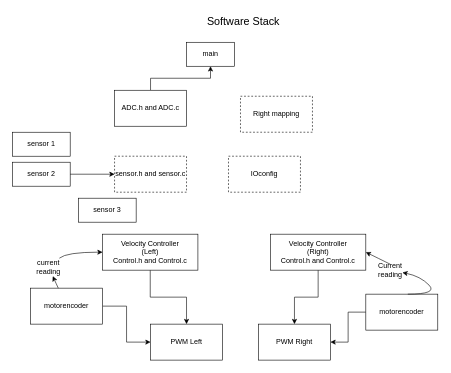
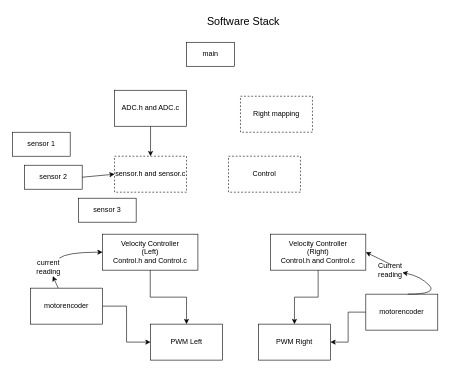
edge "ADC.h and ADC.c" -> "main": now "ADC.h and ADC.c" -> "sensor.h and sensor.c"
node "sensor 2": moved (41, 174) -> (53, 177)
node "IOconfig": label "IOconfig" -> "Control"
